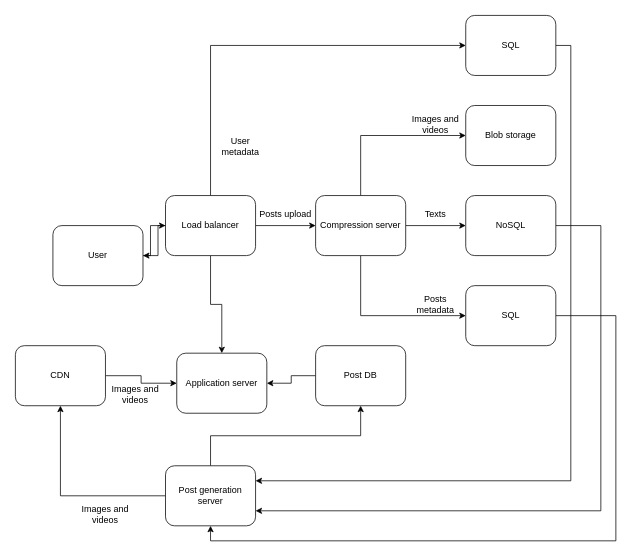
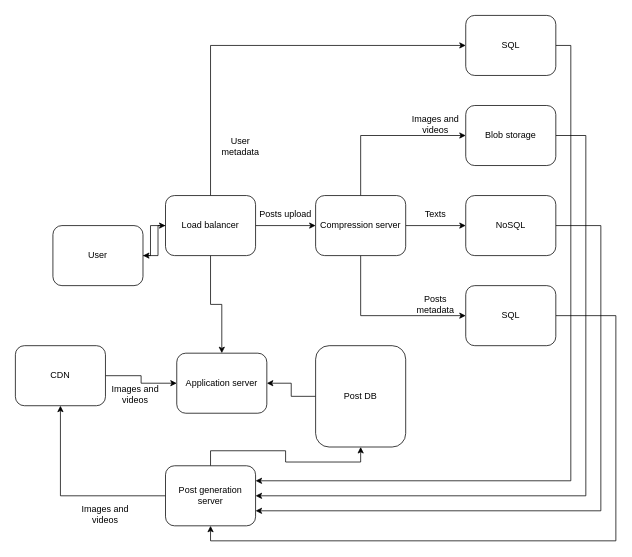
node "Post DB": size 90x60 -> 90x101
edge "Blob storage" -> "Post generation server": added
